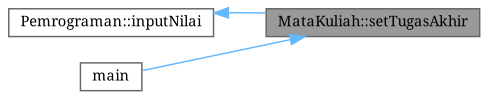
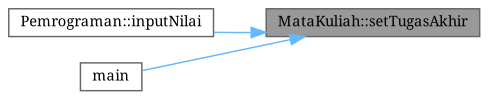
edge "MataKuliah::setTugasAkhir" -> "Pemrograman::inputNilai": reversed
